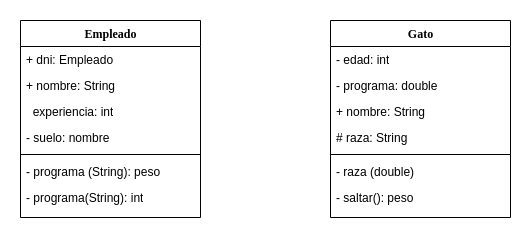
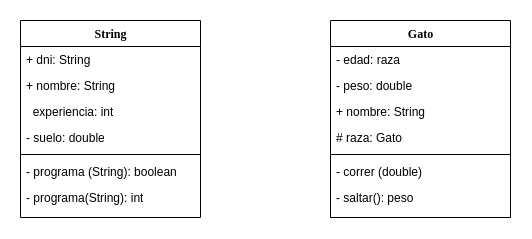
node "Empleado": label "Empleado" -> "String"
node "+ dni: Empleado": label "+ dni: Empleado" -> "+ dni: String"
node "- edad: int": label "- edad: int" -> "- edad: raza"
node "- programa: double": label "- programa: double" -> "- peso: double"
node "- suelo: nombre": label "- suelo: nombre" -> "- suelo: double"
node "# raza: String": label "# raza: String" -> "# raza: Gato"
node "- programa (String): peso": label "- programa (String): peso" -> "- programa (String): boolean"
node "- raza (double)": label "- raza (double)" -> "- correr (double)"
